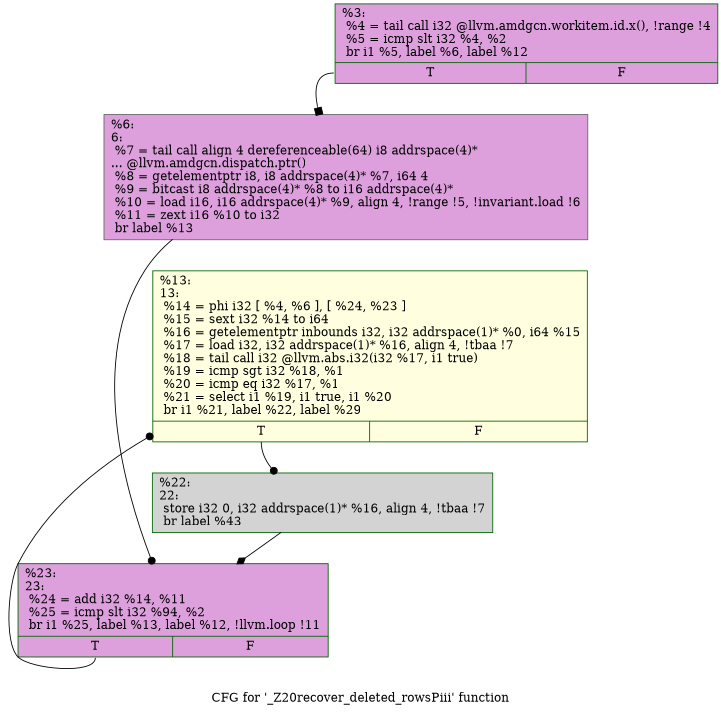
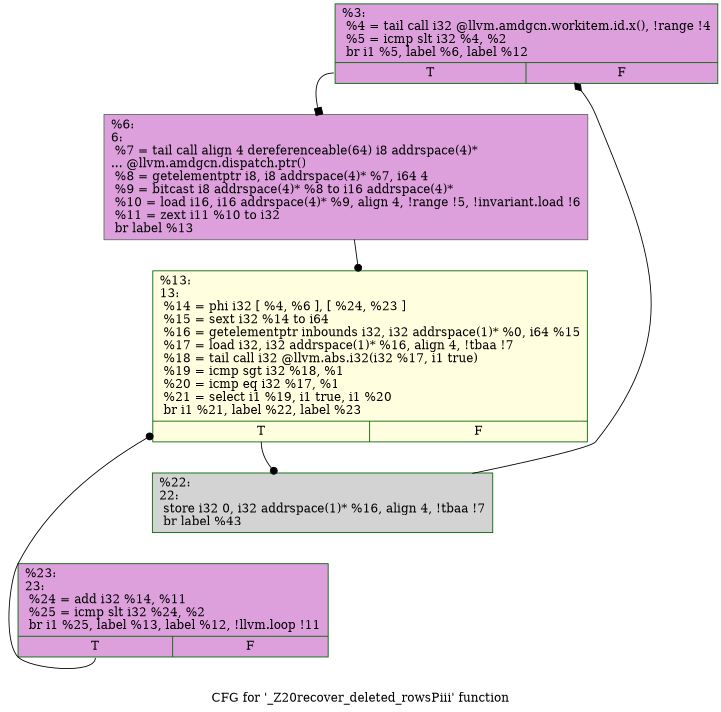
node "%6:": text "%11 = zext i16 %10 to i32" -> "%11 = zext i11 %10 to i32"
edge "%6:" -> "%23:": now "%6:" -> "%13:"
node "%13:": text "br i1 %21, label %22, label %29" -> "br i1 %21, label %22, label %23"
edge "%22:" -> "%23:": now "%22:" -> "%3:"
node "%23:": text "%25 = icmp slt i32 %94, %2" -> "%25 = icmp slt i32 %24, %2"
